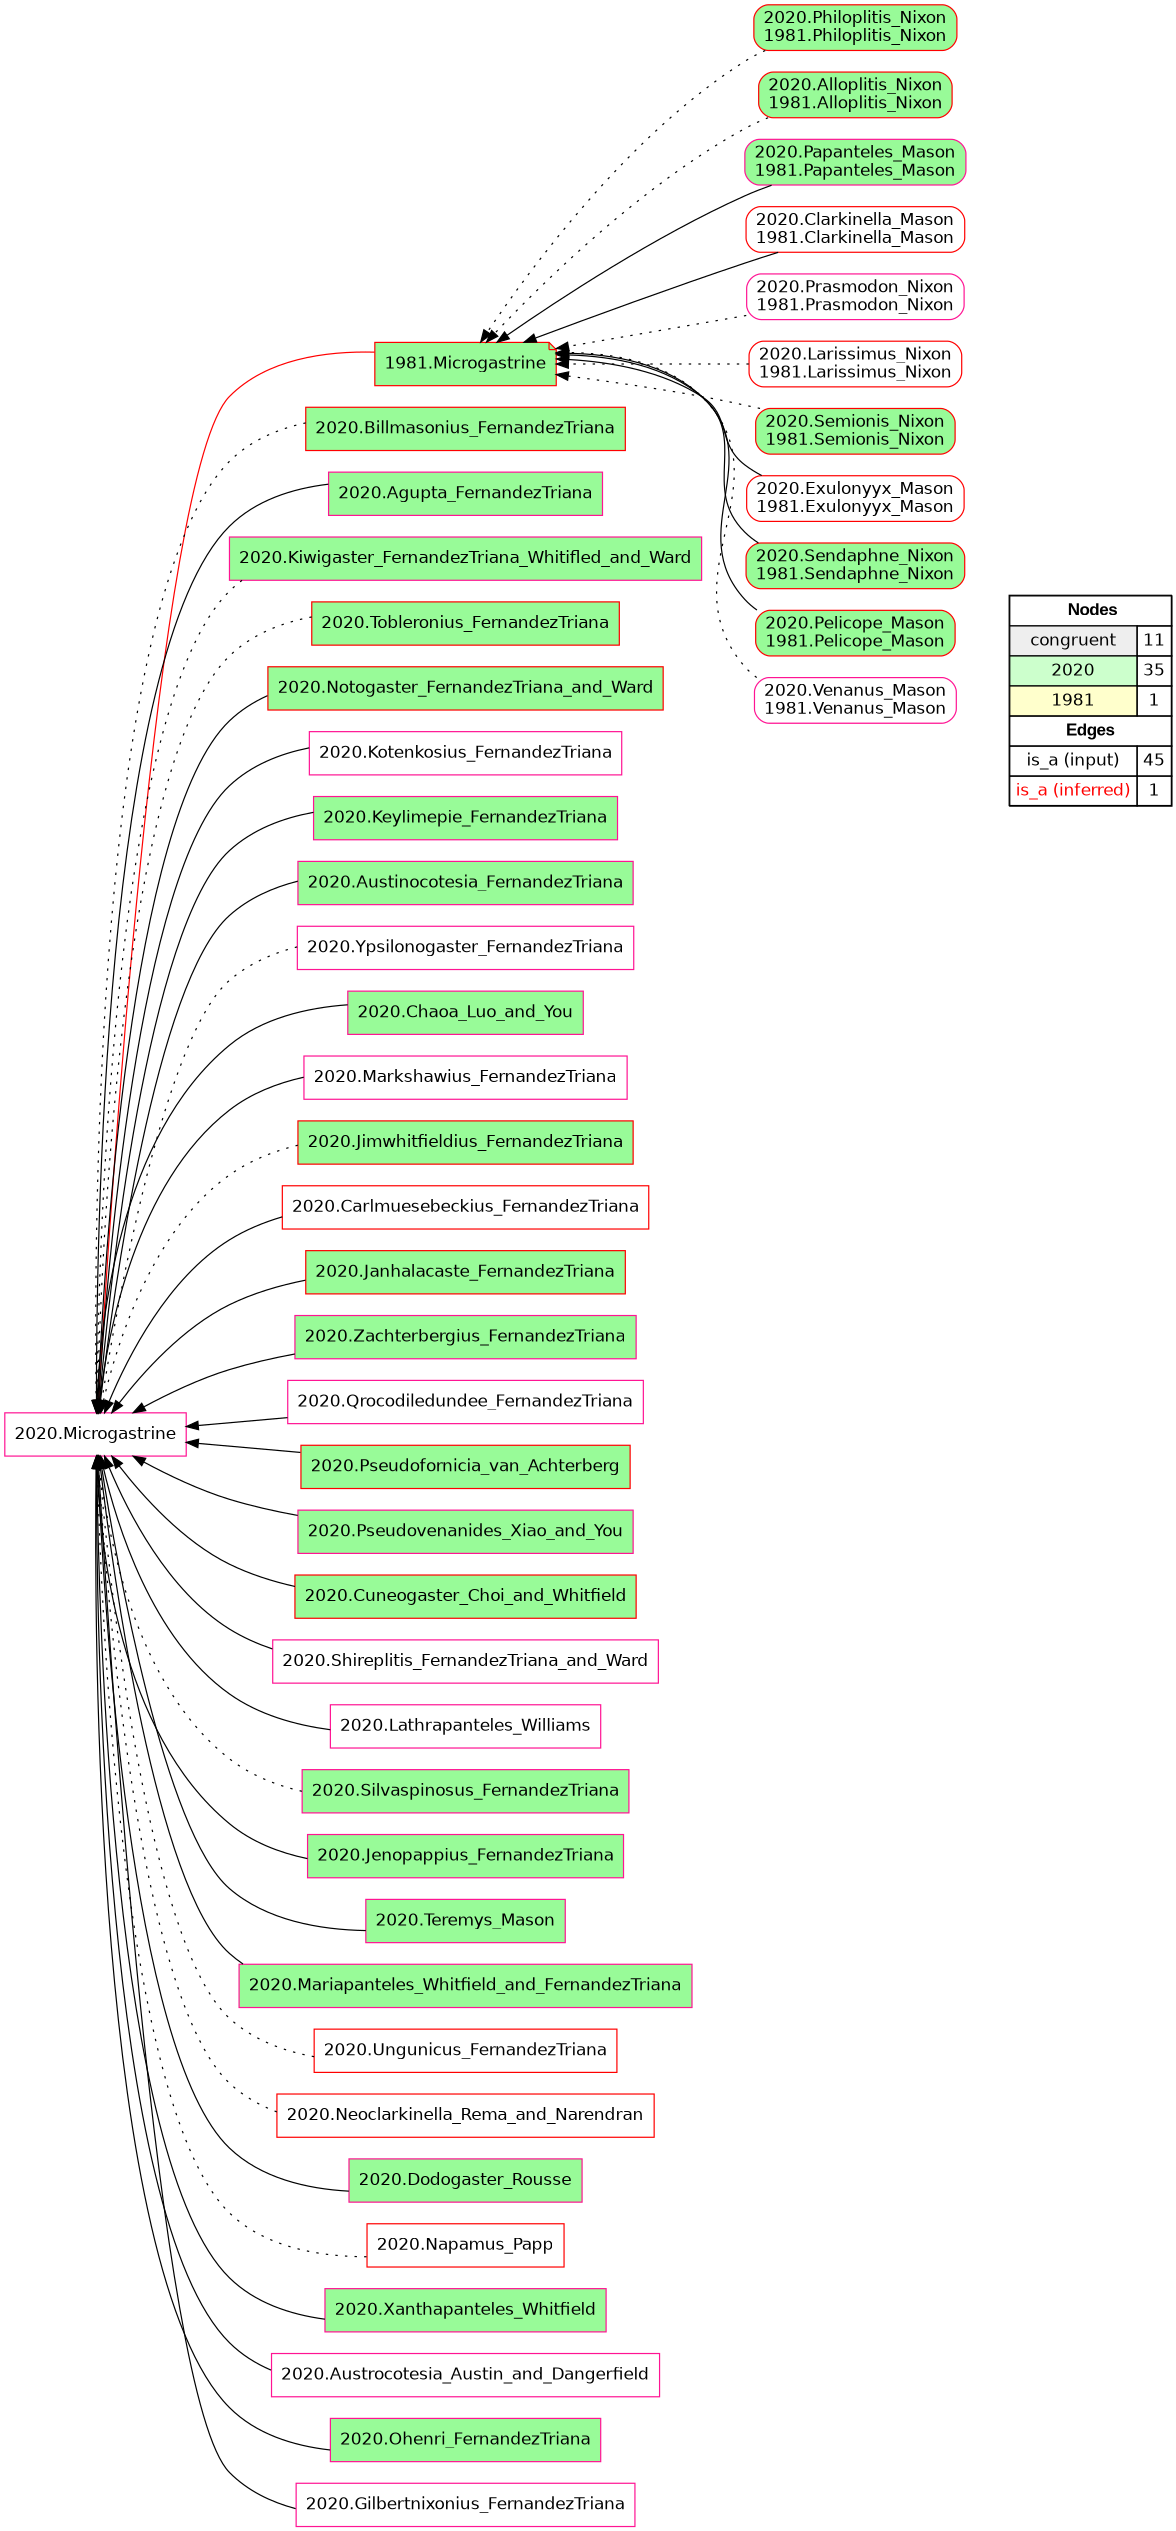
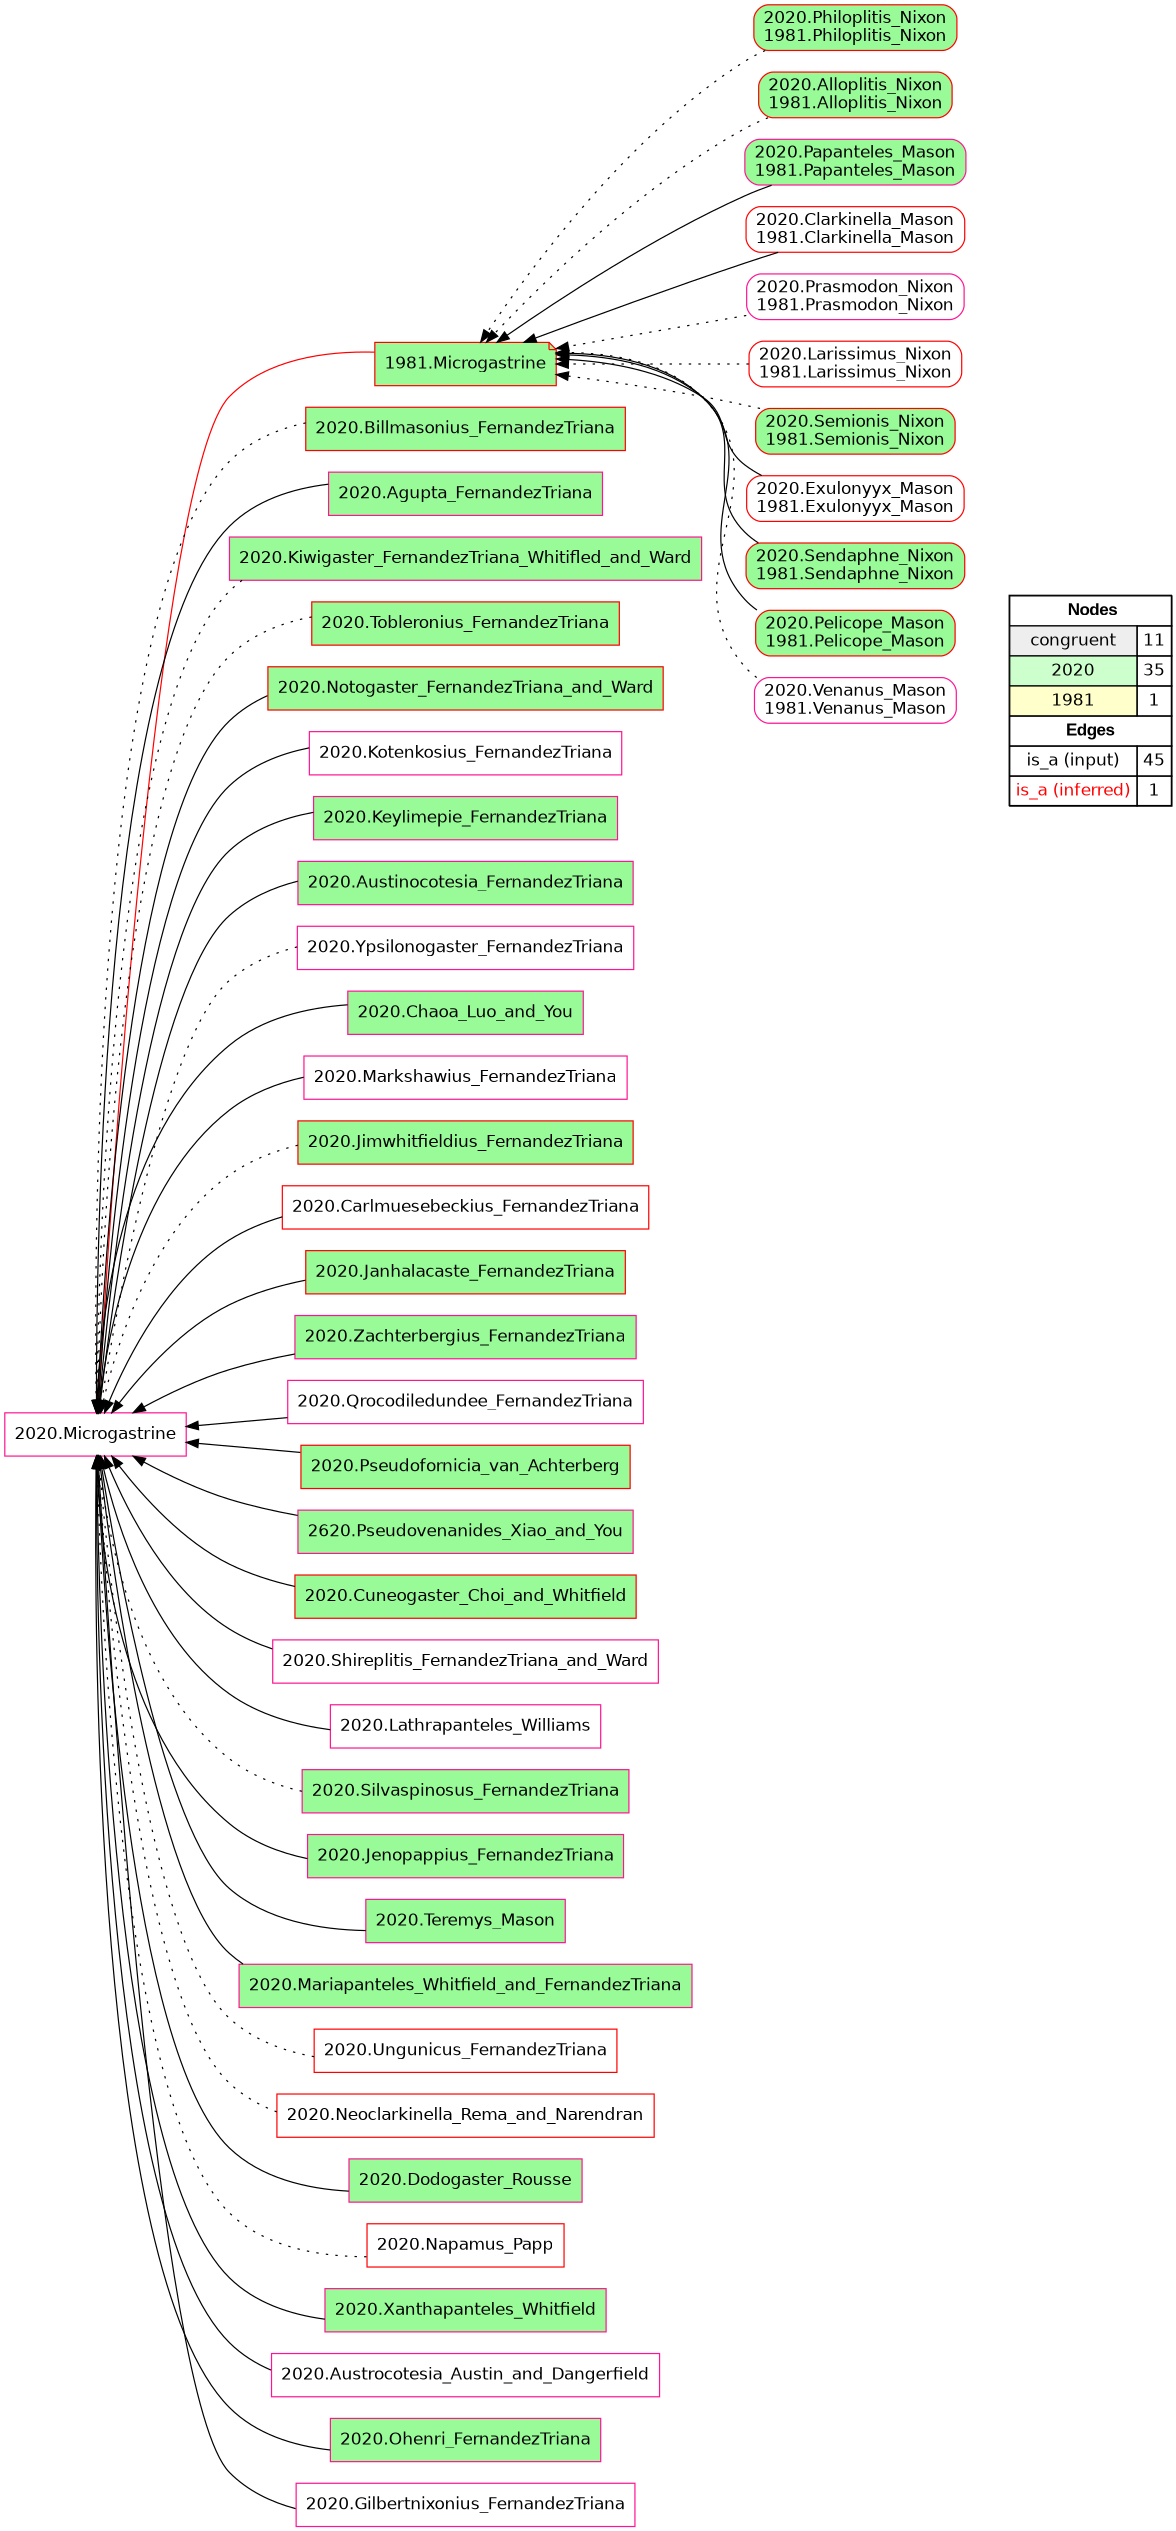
node "2020.Pseudovenanides_Xiao_and_You": label "2020.Pseudovenanides_Xiao_and_You" -> "2620.Pseudovenanides_Xiao_and_You"
